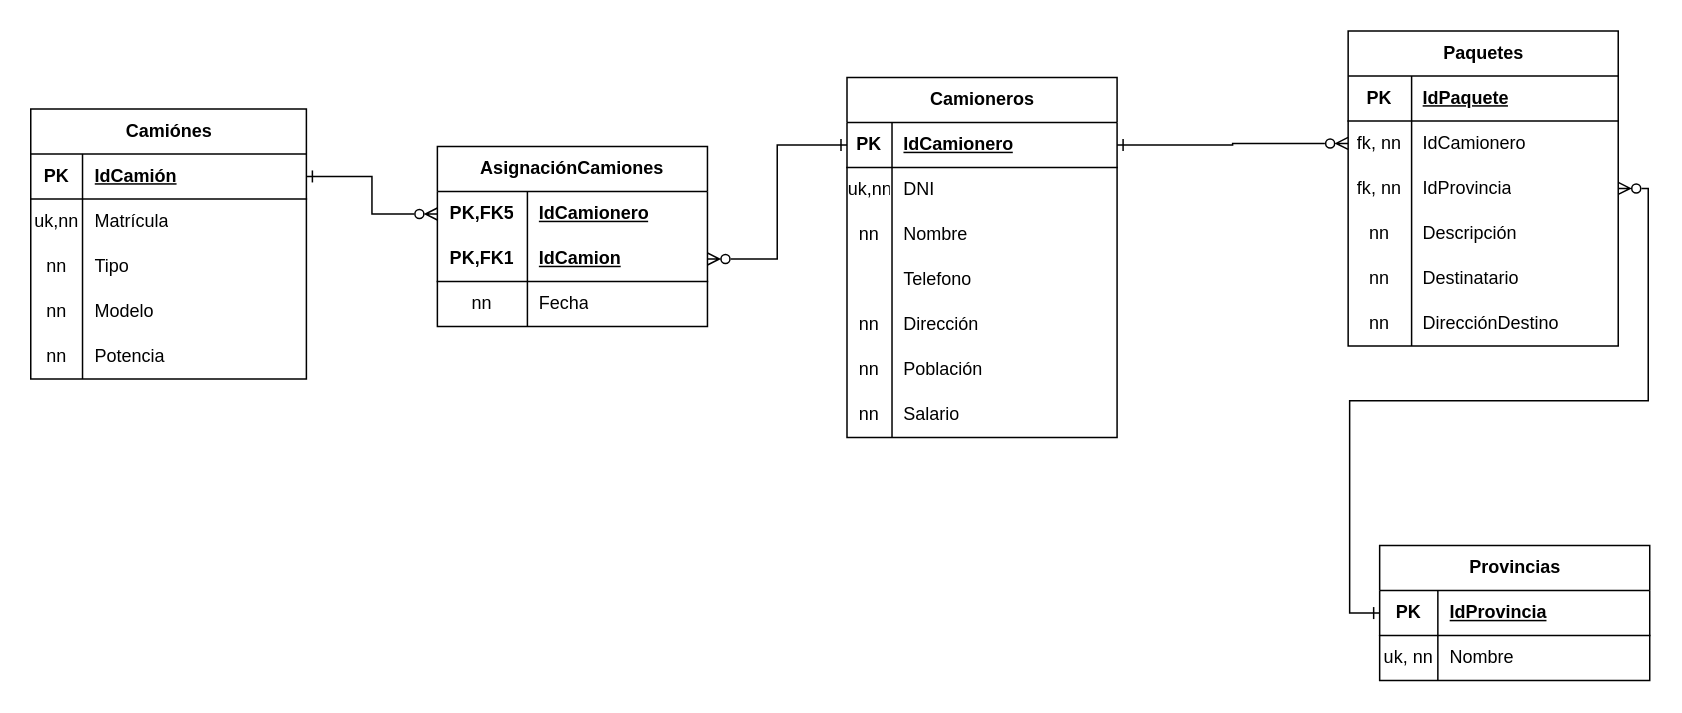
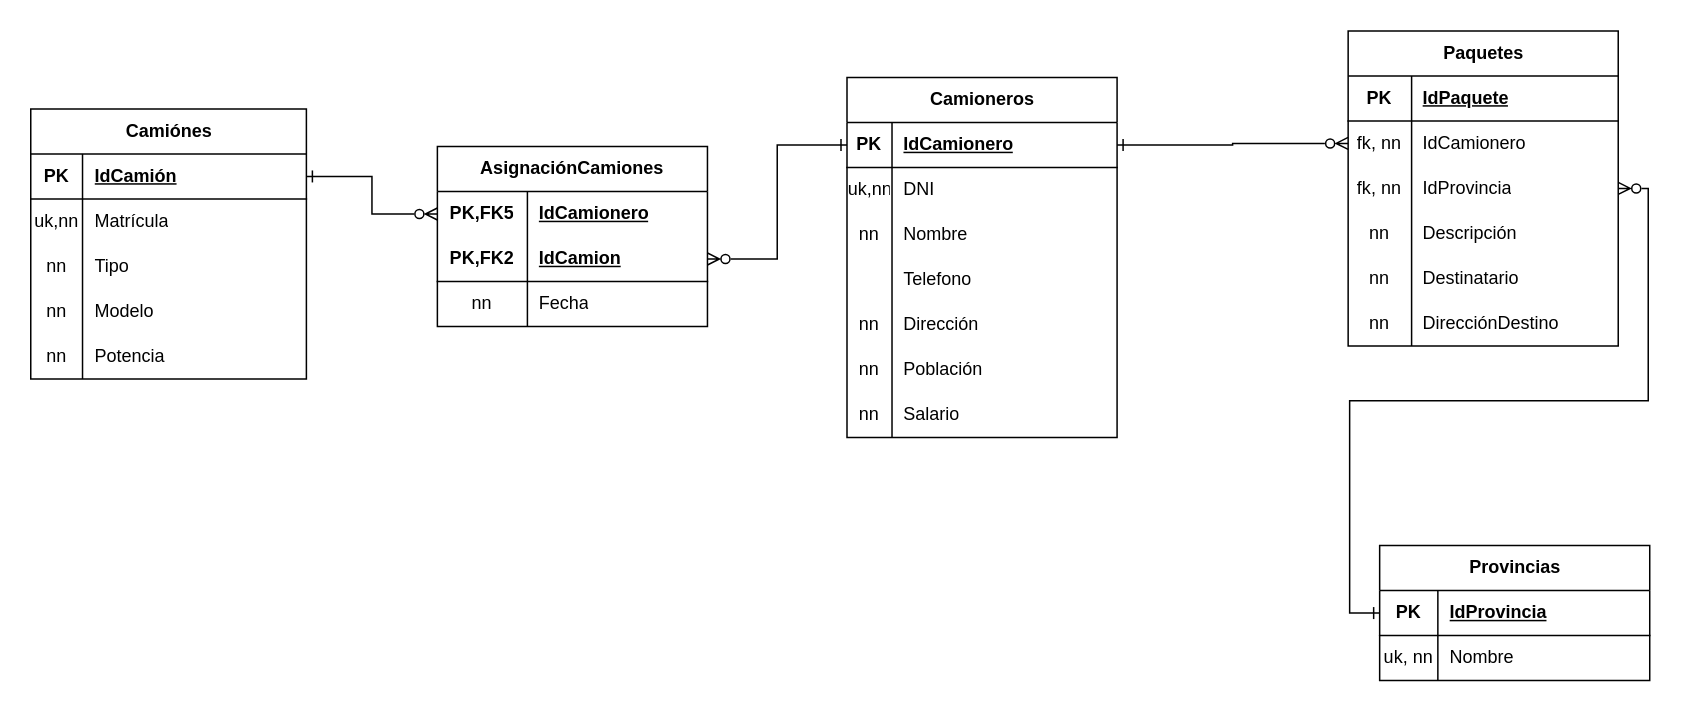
node "PK,FK1": label "PK,FK1" -> "PK,FK2"
